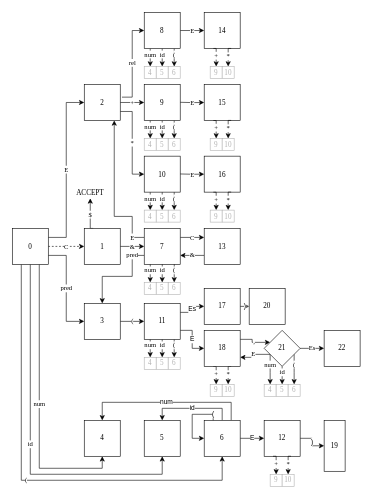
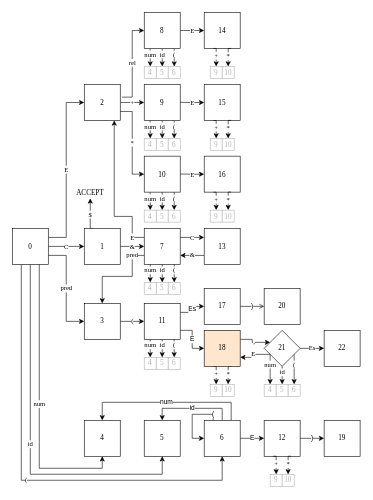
edge "0" -> "1": style dashed -> solid
node "20": moved (267, 306) -> (282, 306)
node "18": fillcolor #ffffff -> #ffe6cc
node "19": size 21x51 -> 36x36
